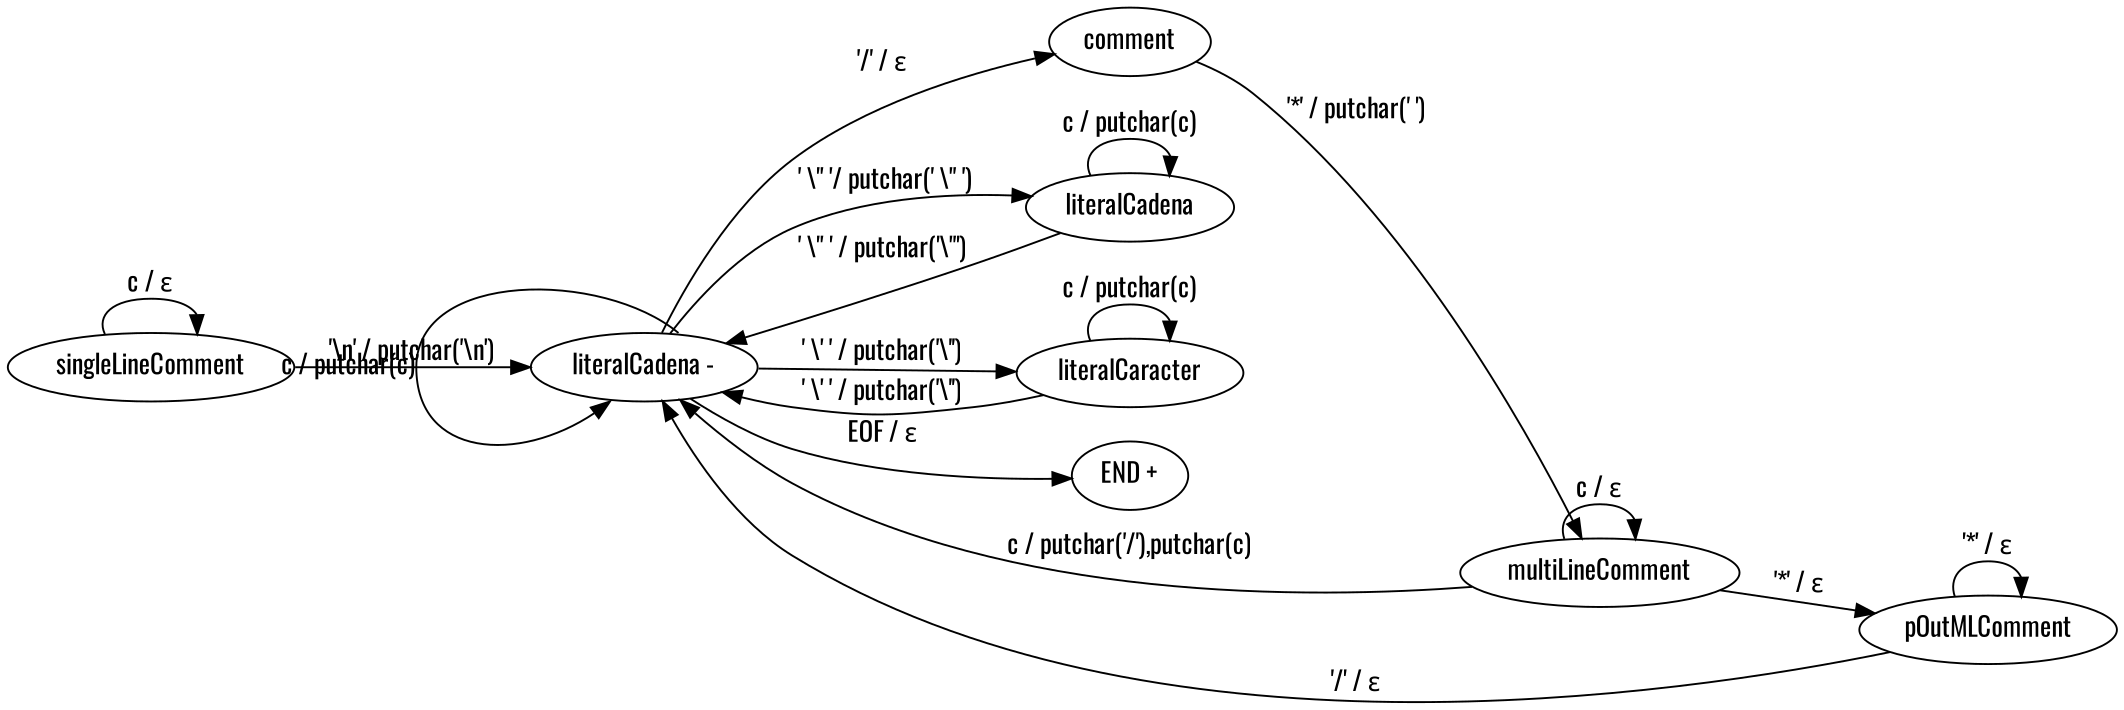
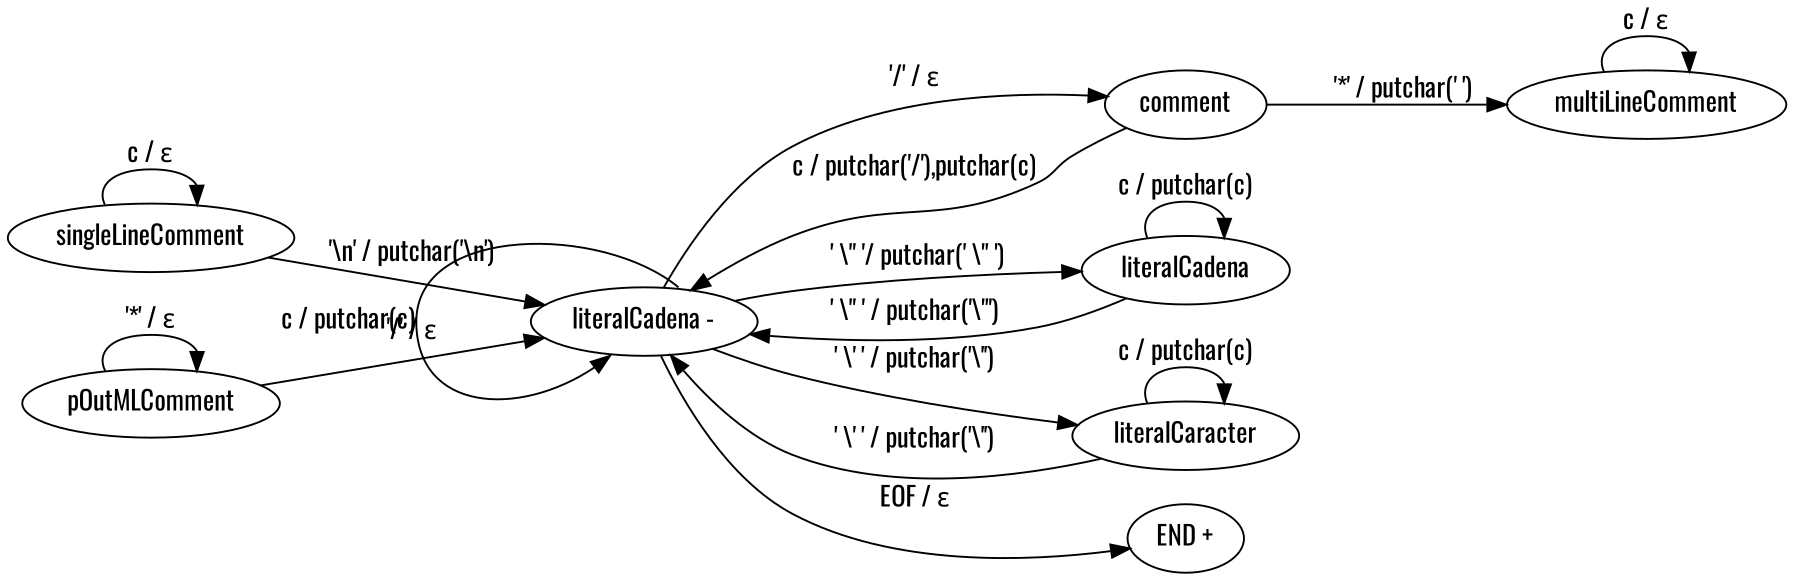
edge "multiLineComment" -> "literalCadena -": now "comment" -> "literalCadena -"
edge "multiLineComment" -> "pOutMLComment": removed, label "'*' / ε"
